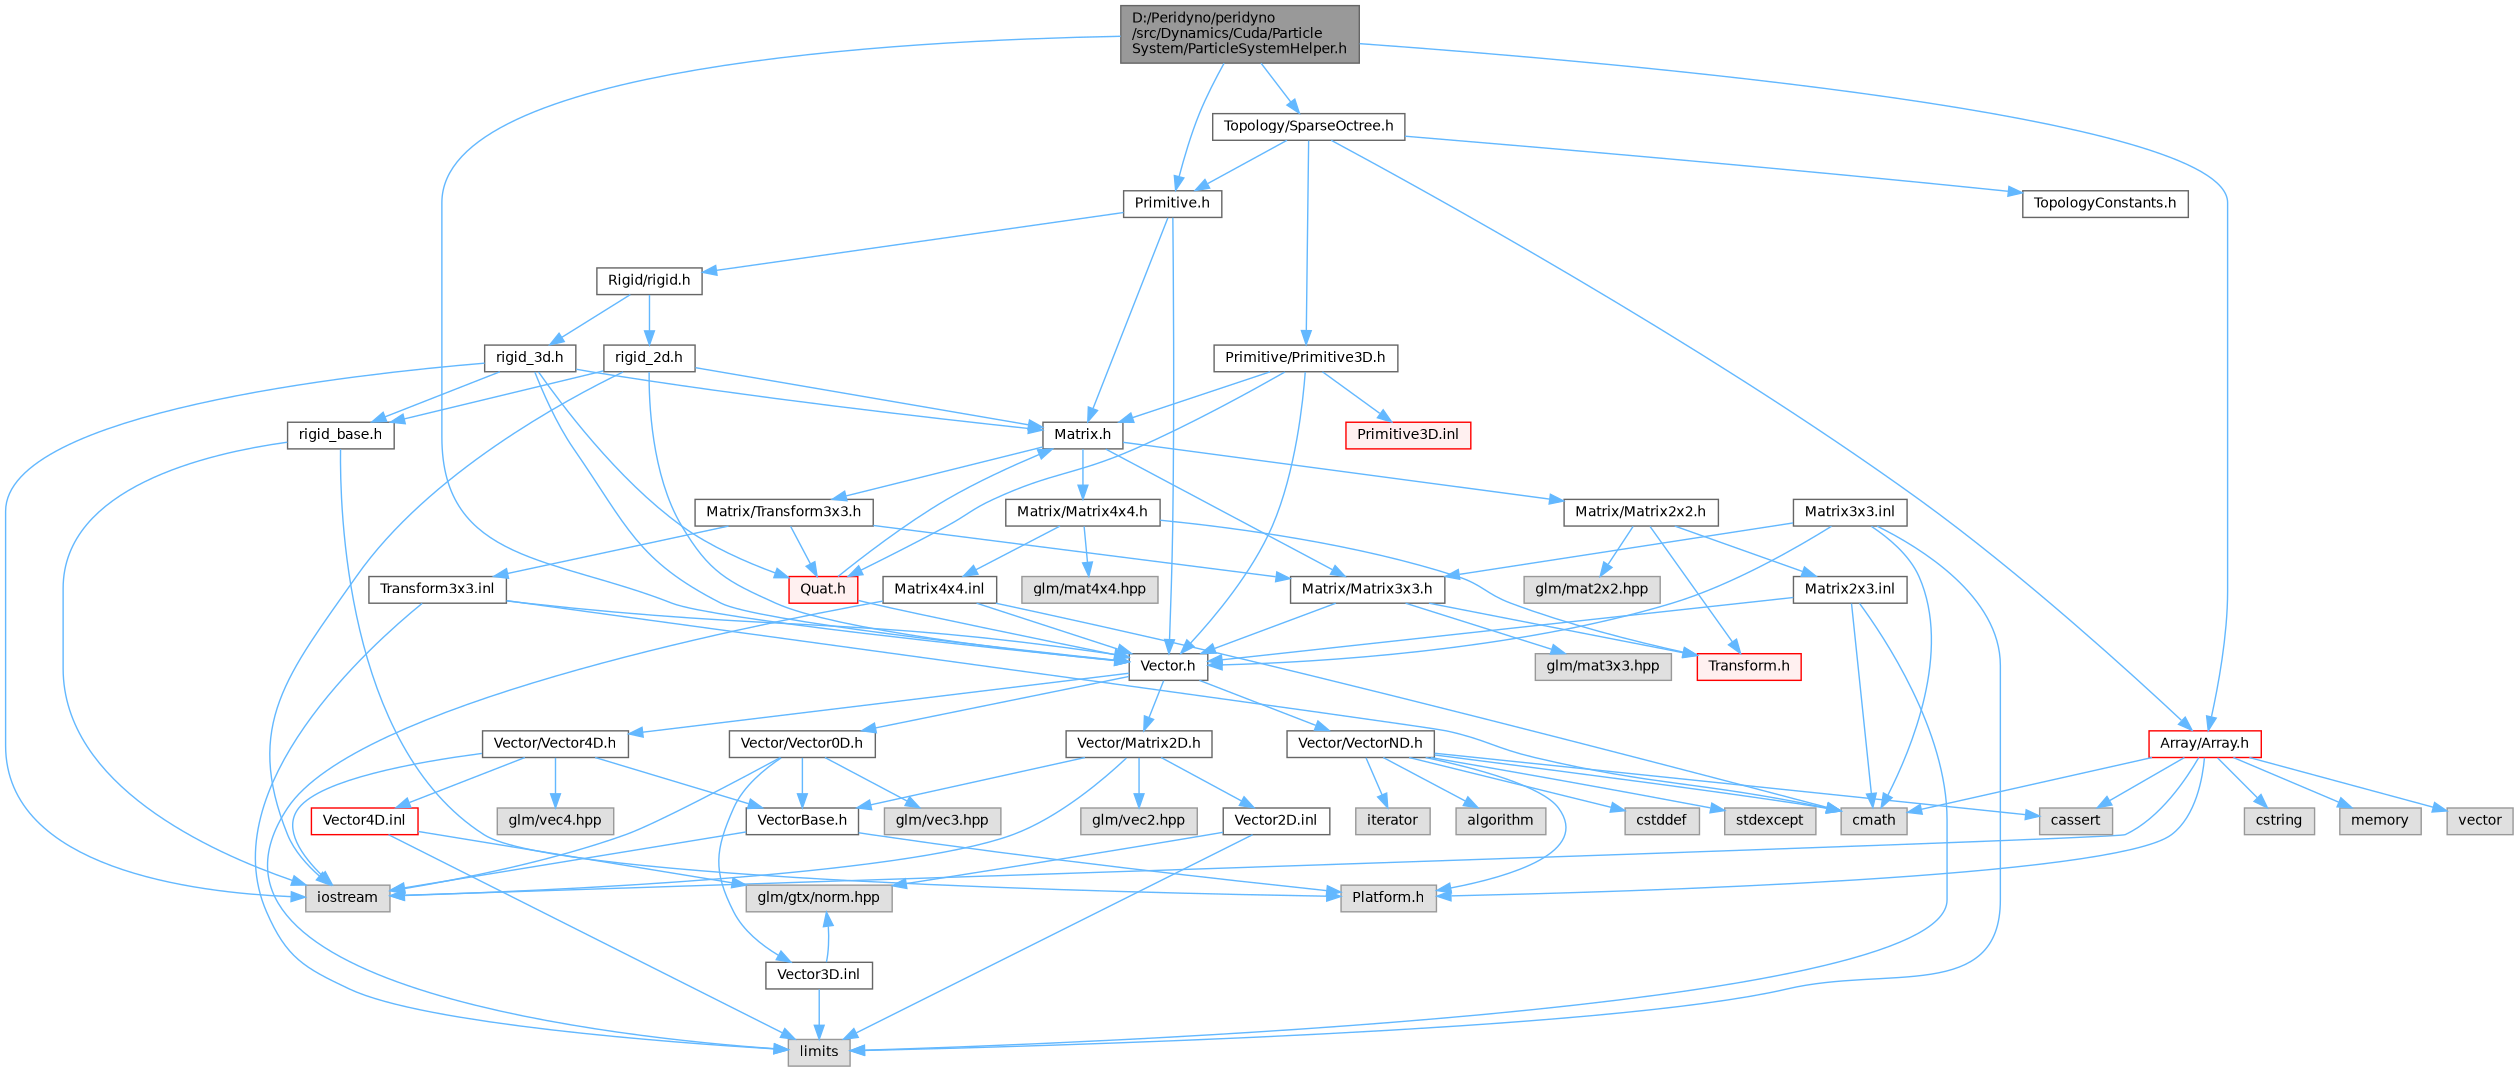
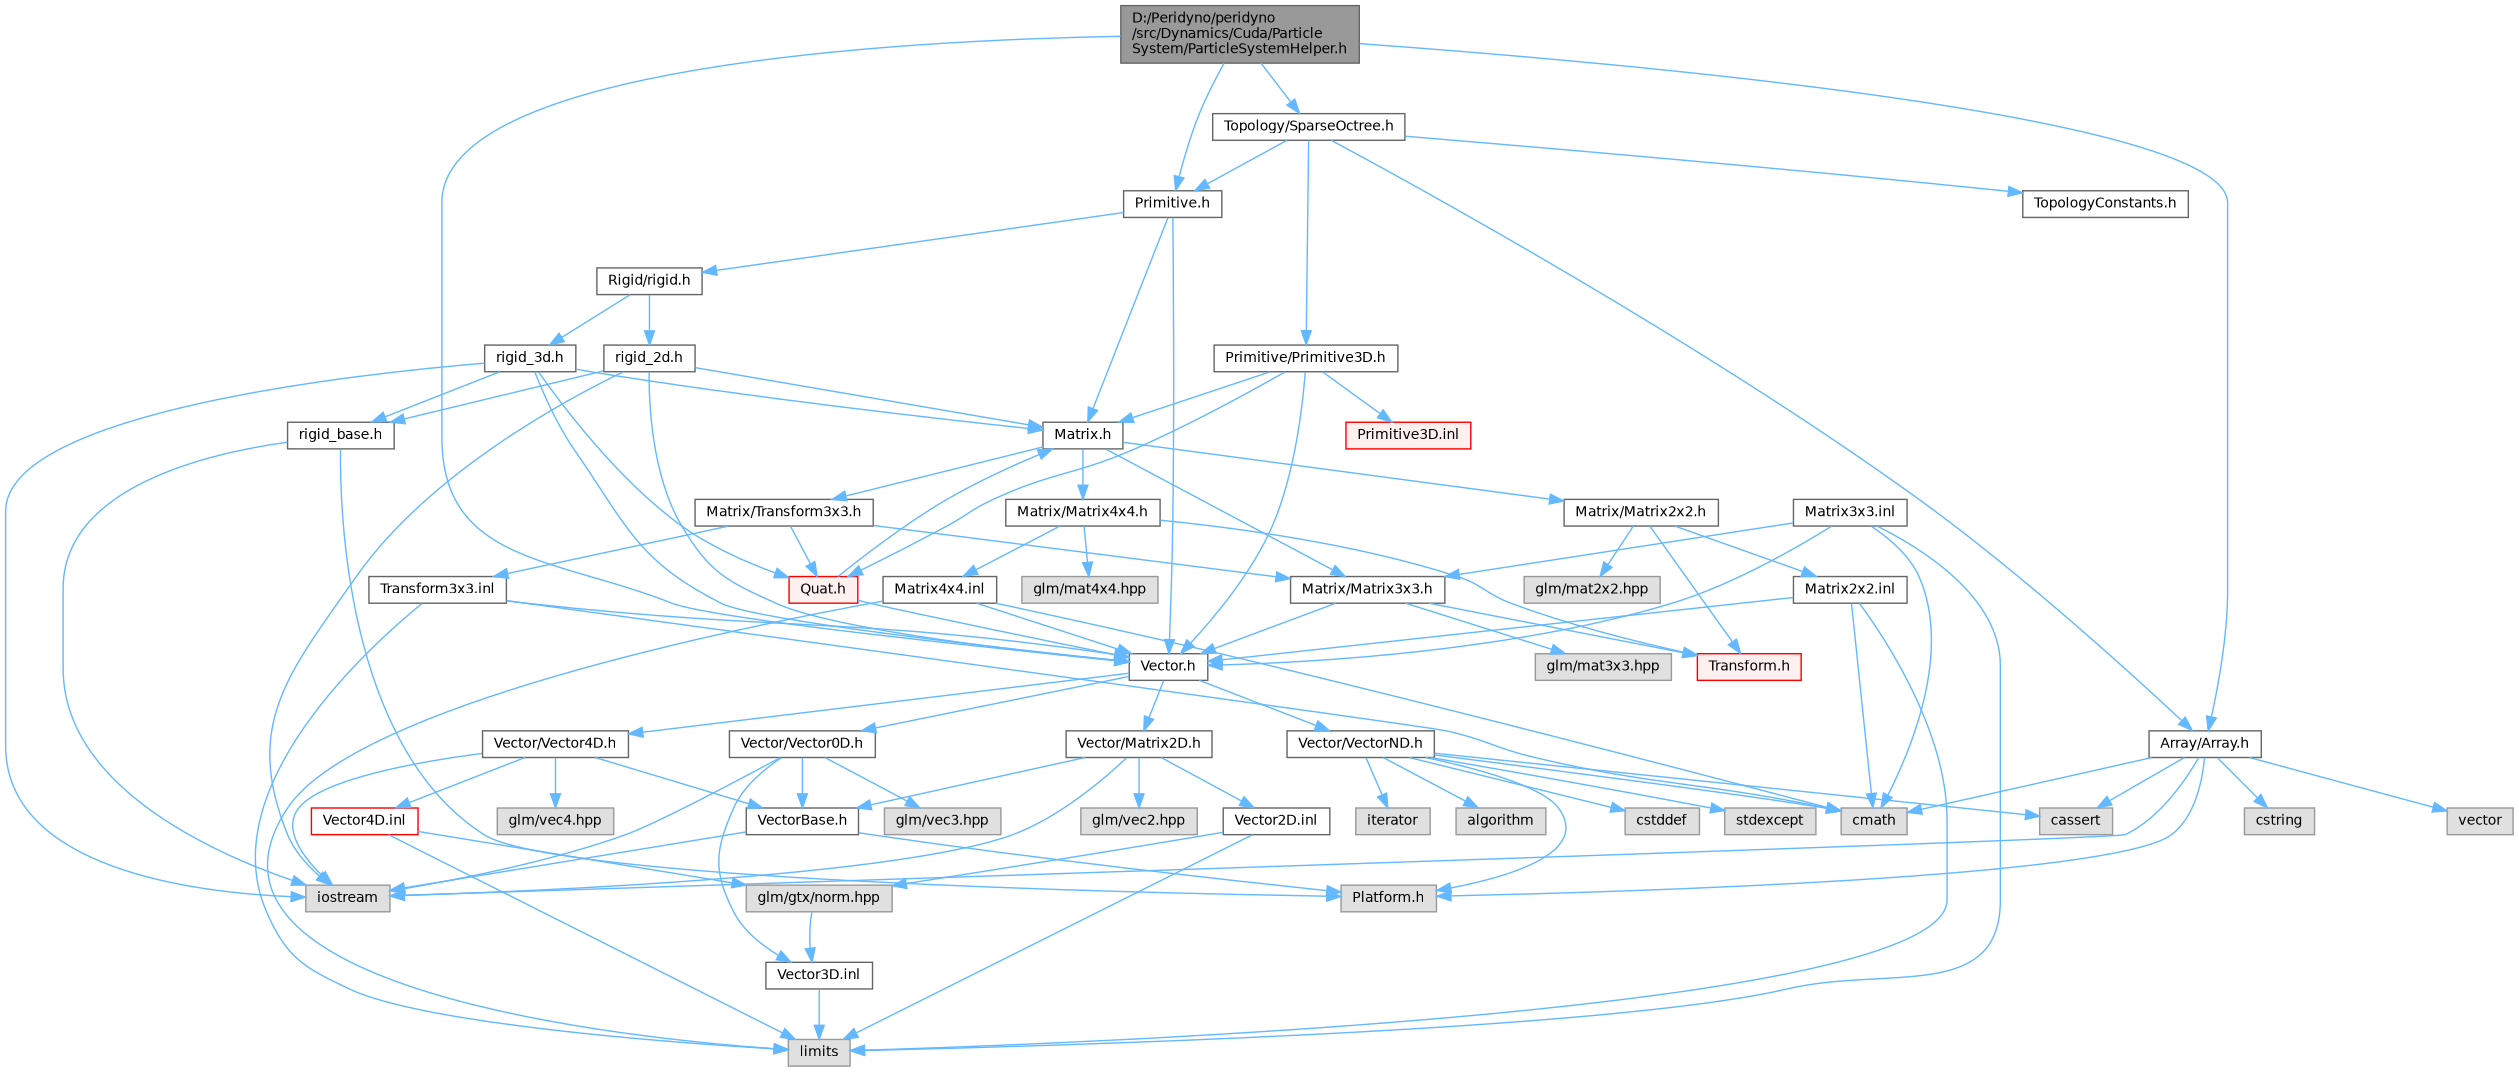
node "Matrix2x3.inl": label "Matrix2x3.inl" -> "Matrix2x2.inl"
node "Array/Array.h": color red -> grey40
node "memory": removed
edge "Vector3D.inl" -> "glm/gtx/norm.hpp": reversed
